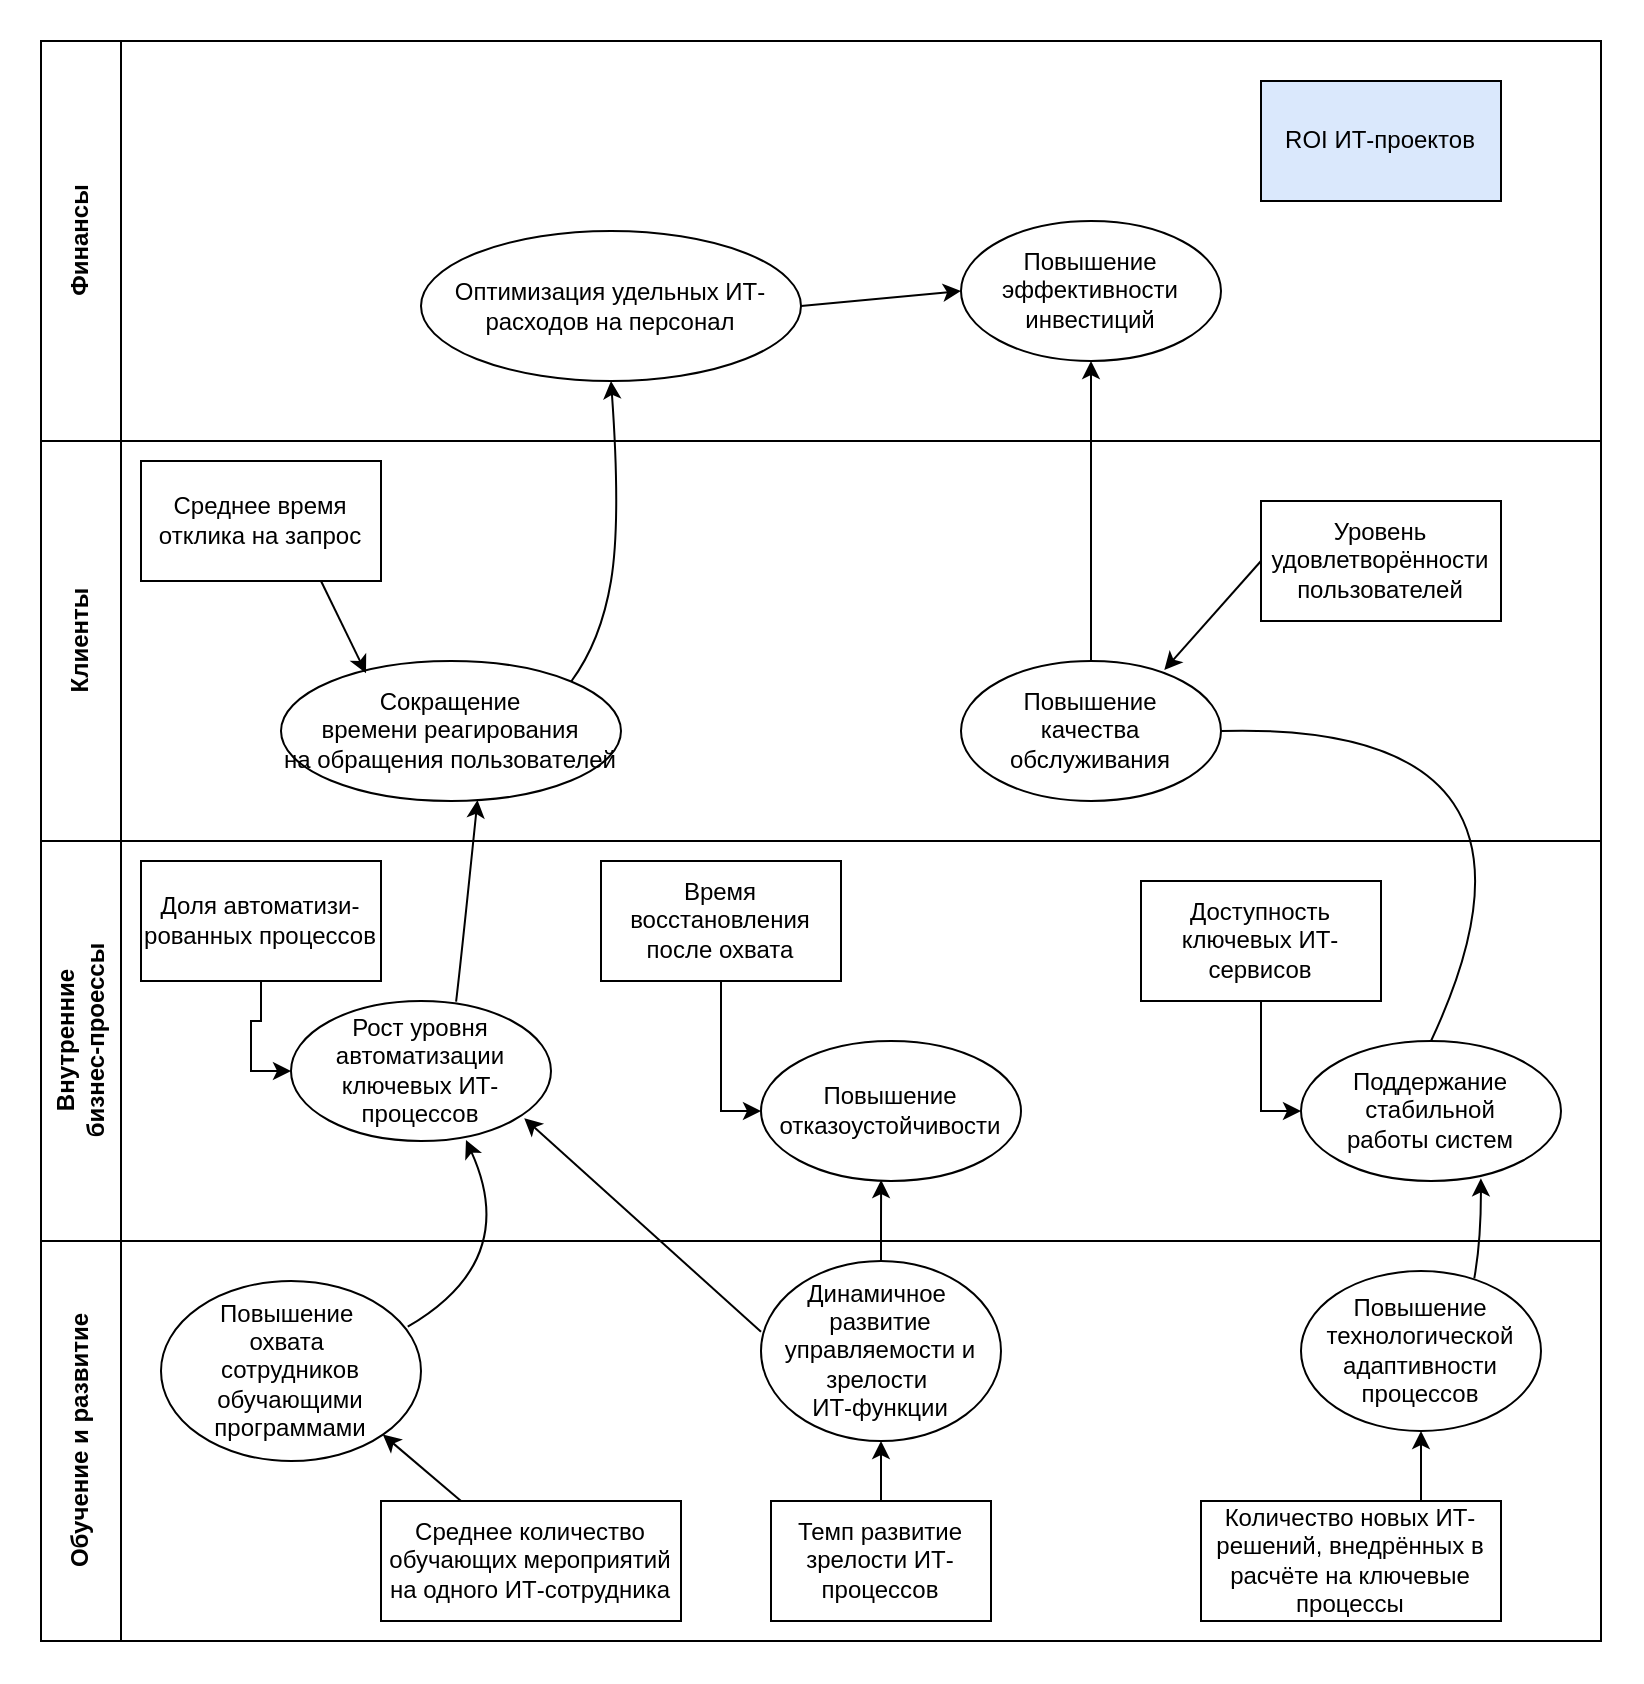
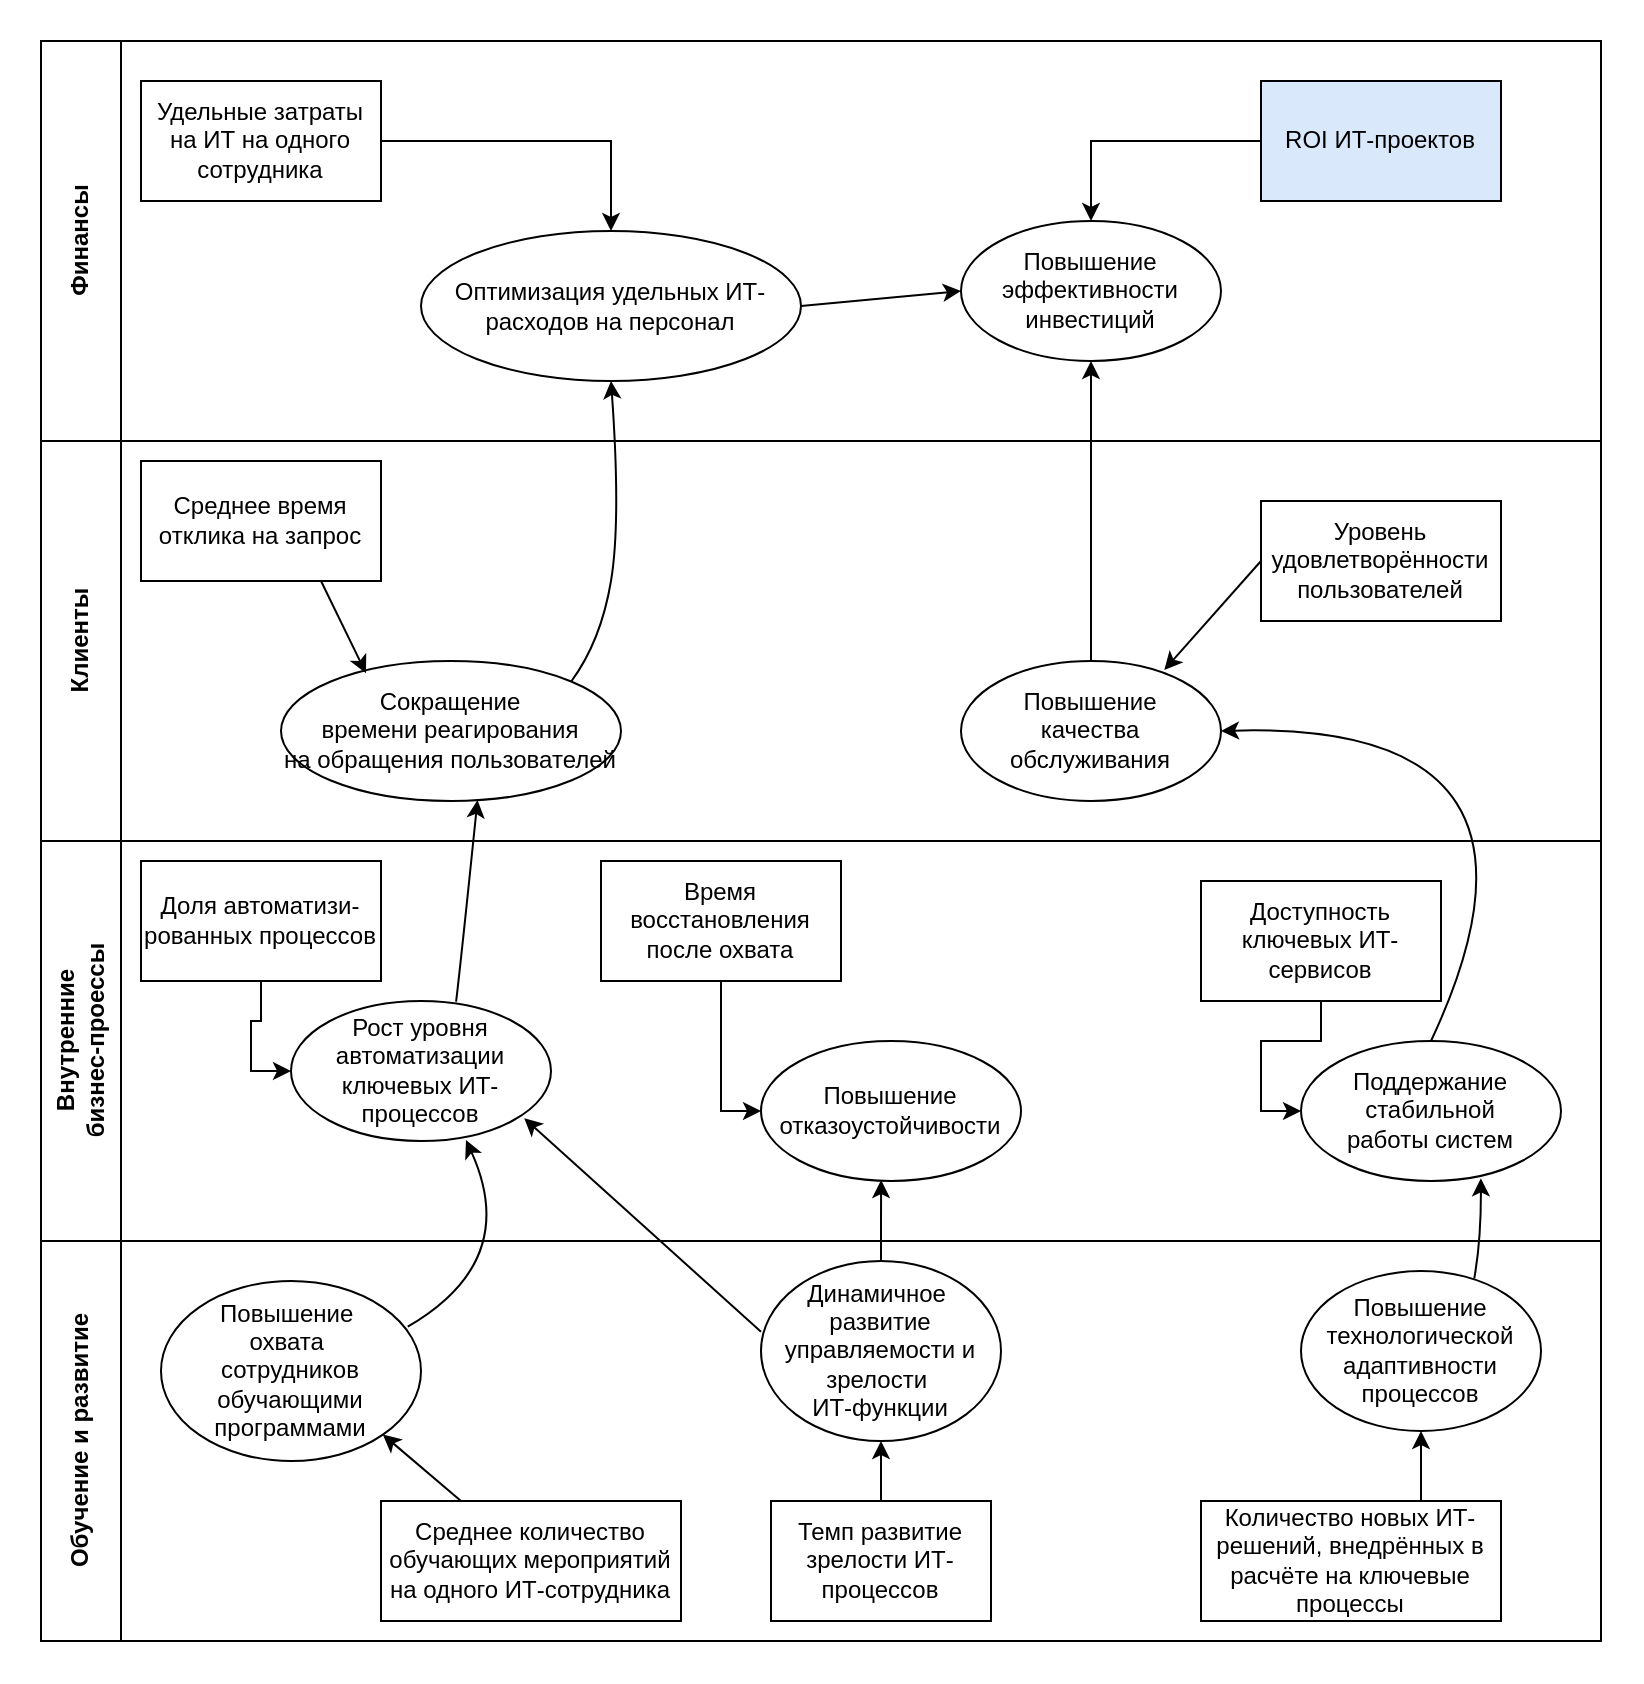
node "Удельные затраты на ИТ на одного сотрудника": added
edge "Удельные затраты на ИТ на одного сотрудника" -> "Оптимизация удельных ИТ-расходов на персонал": added
edge "ROI ИТ-проектов" -> "Повышение эффективности инвестиций": added
edge "Повышение качества обслуживания" -- "Поддержание стабильной работы систем": arrowhead none -> classic
node "Доступность ключевых ИТ-сервисов": moved (1261, 941) -> (1321, 941)
